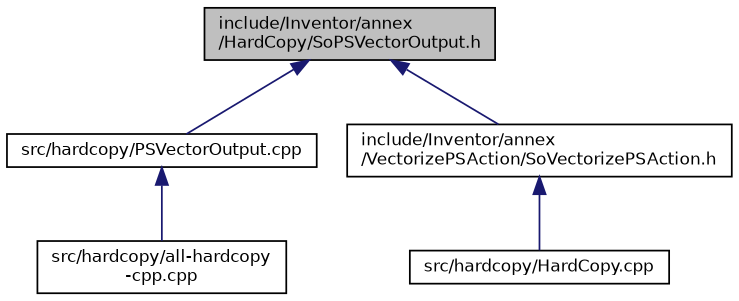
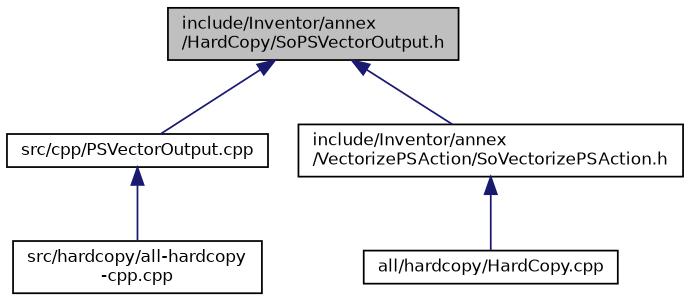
node "src/hardcopy/PSVectorOutput.cpp": label "src/hardcopy/PSVectorOutput.cpp" -> "src/cpp/PSVectorOutput.cpp"
node "src/hardcopy/HardCopy.cpp": label "src/hardcopy/HardCopy.cpp" -> "all/hardcopy/HardCopy.cpp"
